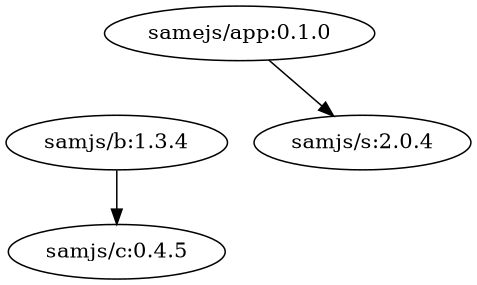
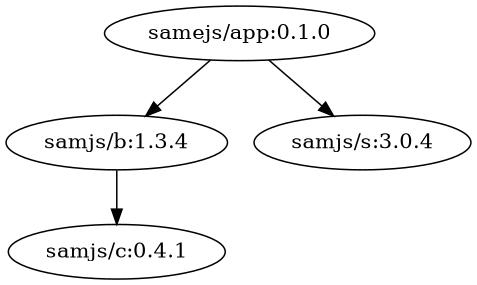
edge "samejs/app:0.1.0" -> "samjs/b:1.3.4": added
node "samjs/s:2.0.4": label "samjs/s:2.0.4" -> "samjs/s:3.0.4"
node "samjs/c:0.4.5": label "samjs/c:0.4.5" -> "samjs/c:0.4.1"
